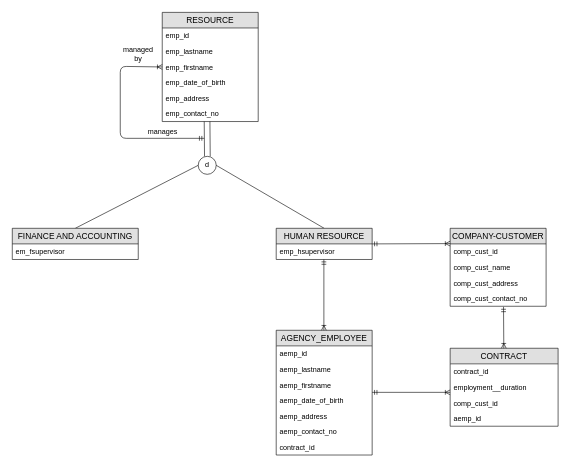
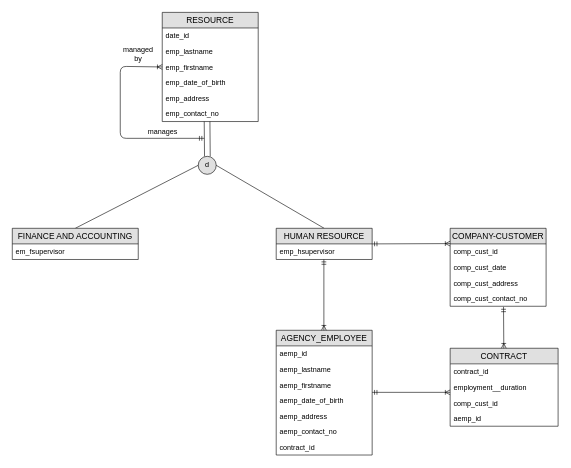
node "emp_id": label "emp_id" -> "date_id"
node "d": fillcolor #ffffff -> #e0e0e0
node "comp_cust_name": label "comp_cust_name" -> "comp_cust_date"
